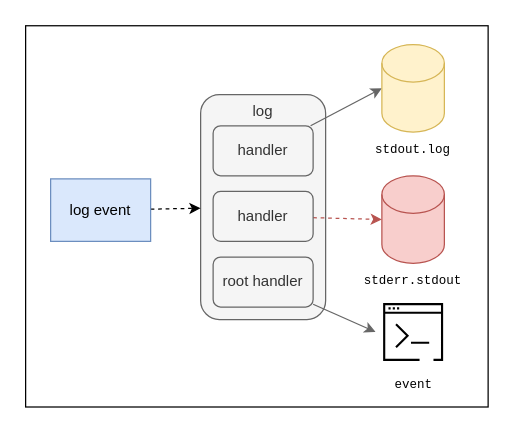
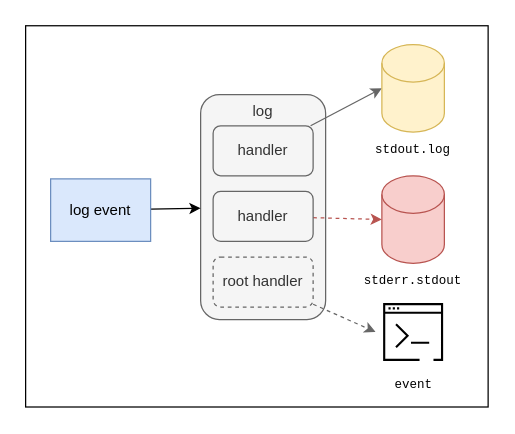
edge "log event" -> "log": style dashed -> solid
node "root handler": style solid -> dashed
edge "root handler" -> "event": style solid -> dashed
